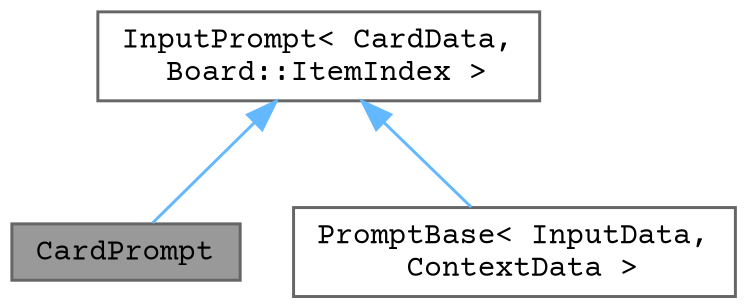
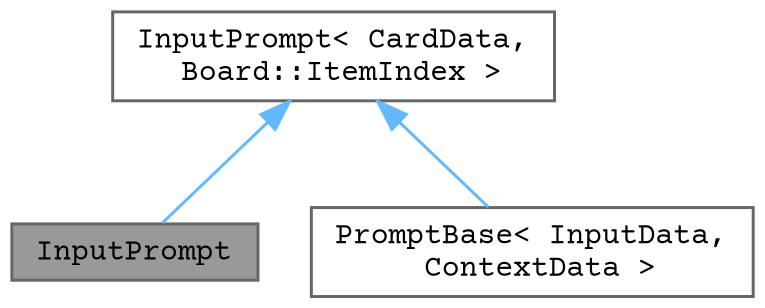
node "CardPrompt": label "CardPrompt" -> "InputPrompt"
